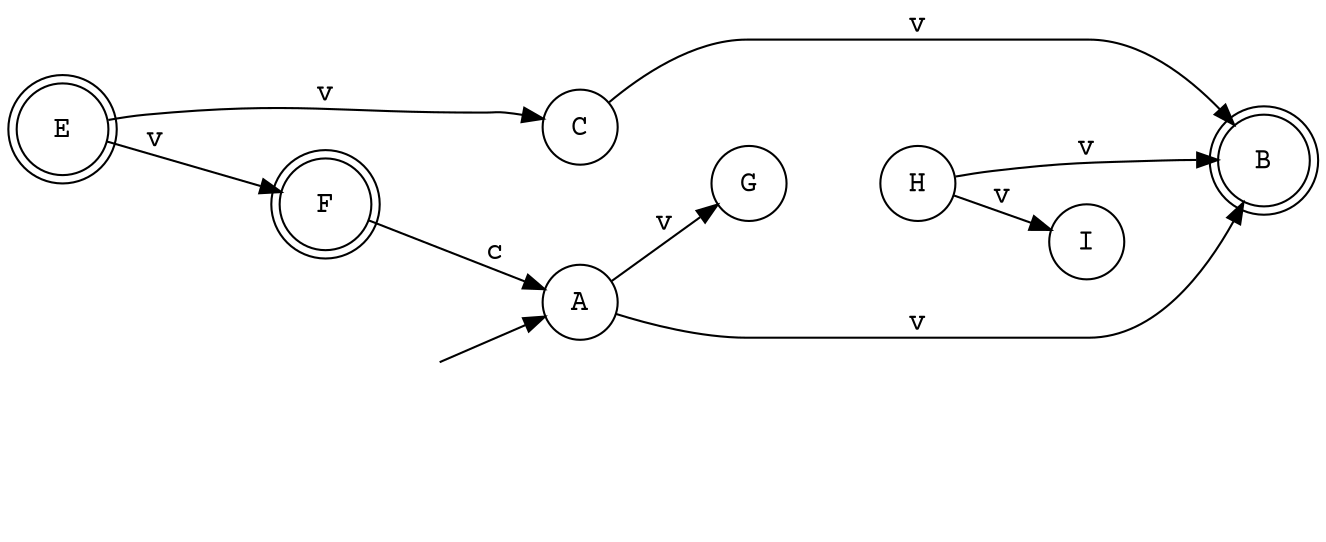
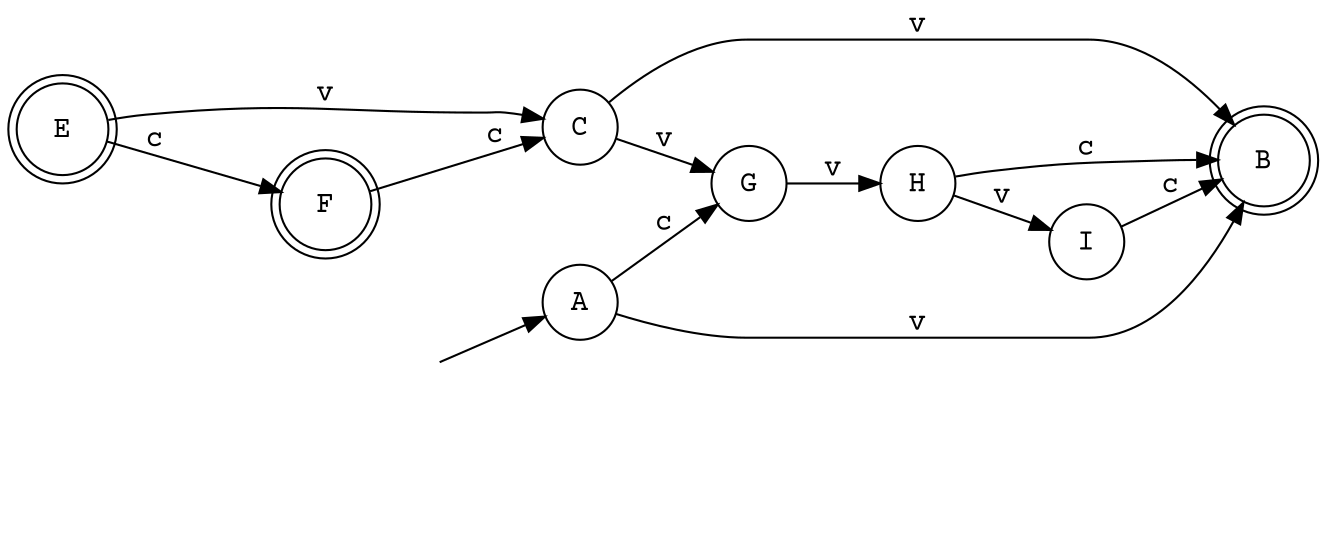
edge "E" -> "F": label "v" -> "c"
edge "H" -> "B": label "v" -> "c"
edge "C" -> "G": added, label "v"
edge "G" -> "H": added, label "v"
edge "I" -> "B": added, label "c"
edge "A" -> "G": label "v" -> "c"
edge "F" -> "A": now "F" -> "C"
